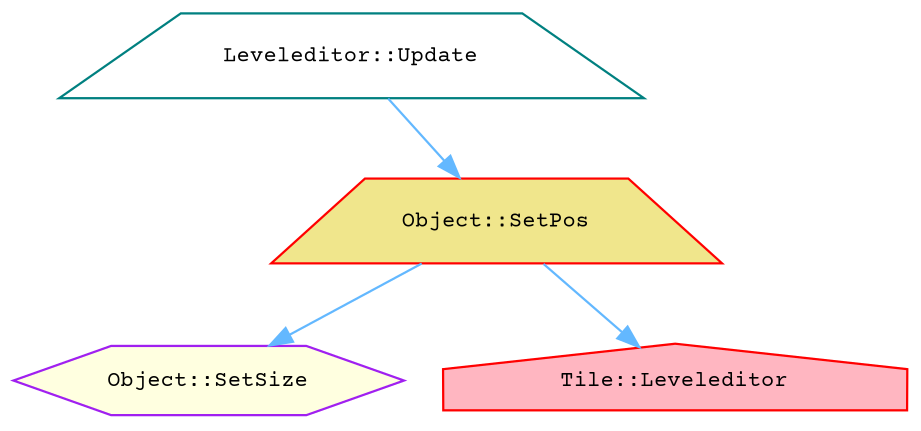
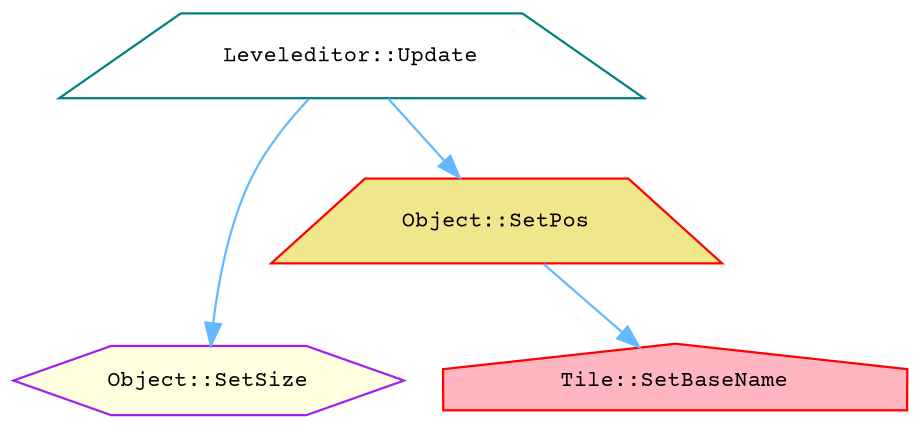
edge "Object::SetPos" -> "Object::SetSize": now "Leveleditor::Update" -> "Object::SetSize"
node "Tile::Leveleditor": label "Tile::Leveleditor" -> "Tile::SetBaseName"
